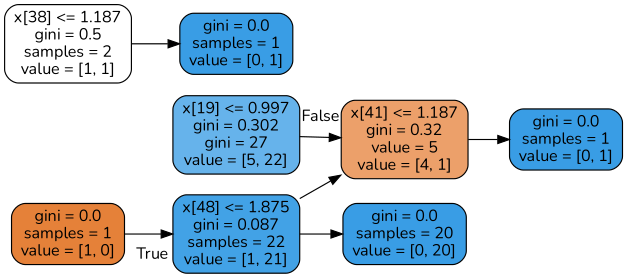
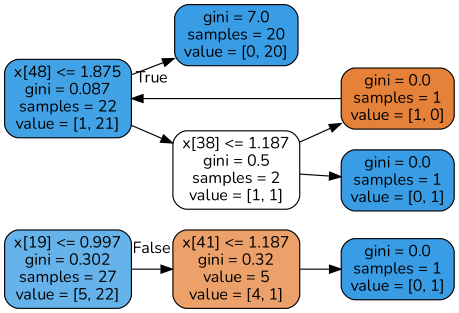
node "x[19] <= 0.997 gini = 0.302 gini = 27 value = [5, 22]": label "x[19] <= 0.997 gini = 0.302 gini = 27 value = [5, 22]" -> "x[19] <= 0.997 gini = 0.302 samples = 27 value = [5, 22]"
edge "x[38] <= 1.187 gini = 0.5 samples = 2 value = [1, 1]" -> "gini = 0.0 samples = 1 value = [1, 0]": added
edge "x[48] <= 1.875 gini = 0.087 samples = 22 value = [1, 21]" -> "x[41] <= 1.187 gini = 0.32 value = 5 value = [4, 1]": now "x[48] <= 1.875 gini = 0.087 samples = 22 value = [1, 21]" -> "x[38] <= 1.187 gini = 0.5 samples = 2 value = [1, 1]"
node "gini = 0.0 samples = 20 value = [0, 20]": label "gini = 0.0 samples = 20 value = [0, 20]" -> "gini = 7.0 samples = 20 value = [0, 20]"
